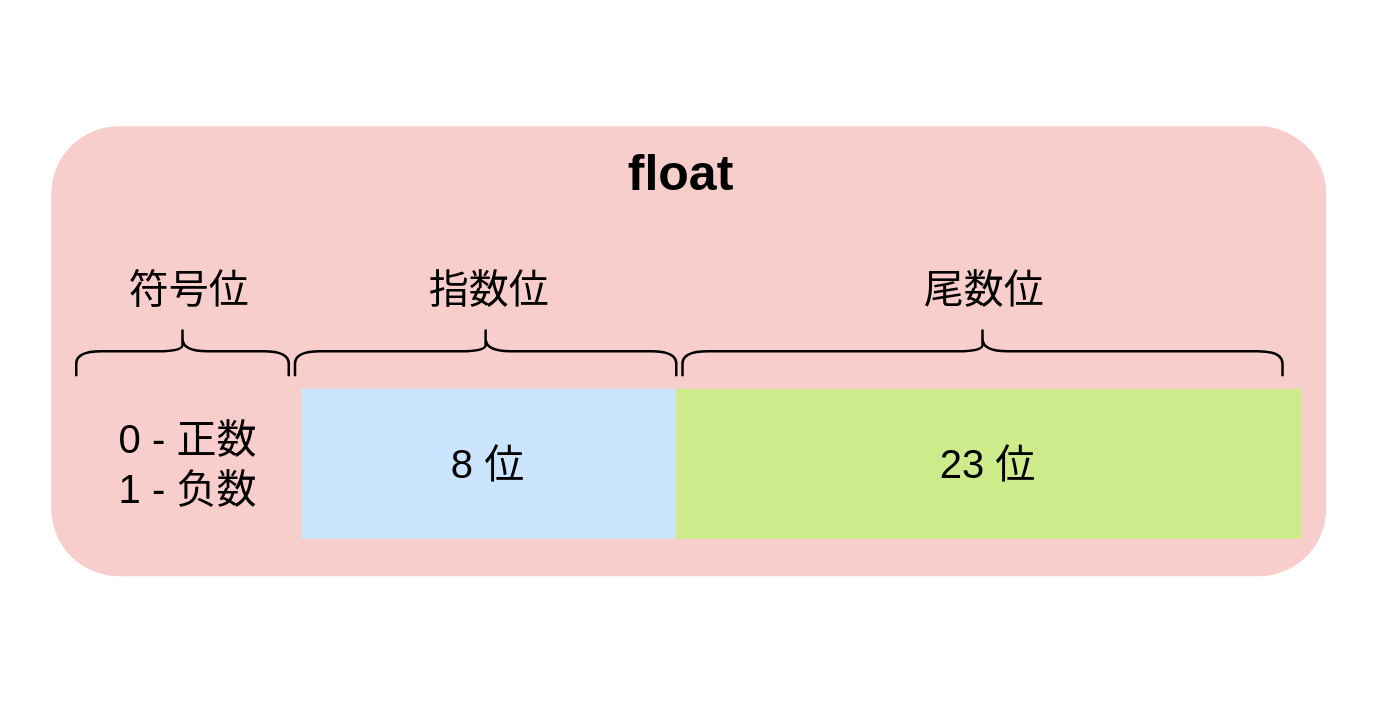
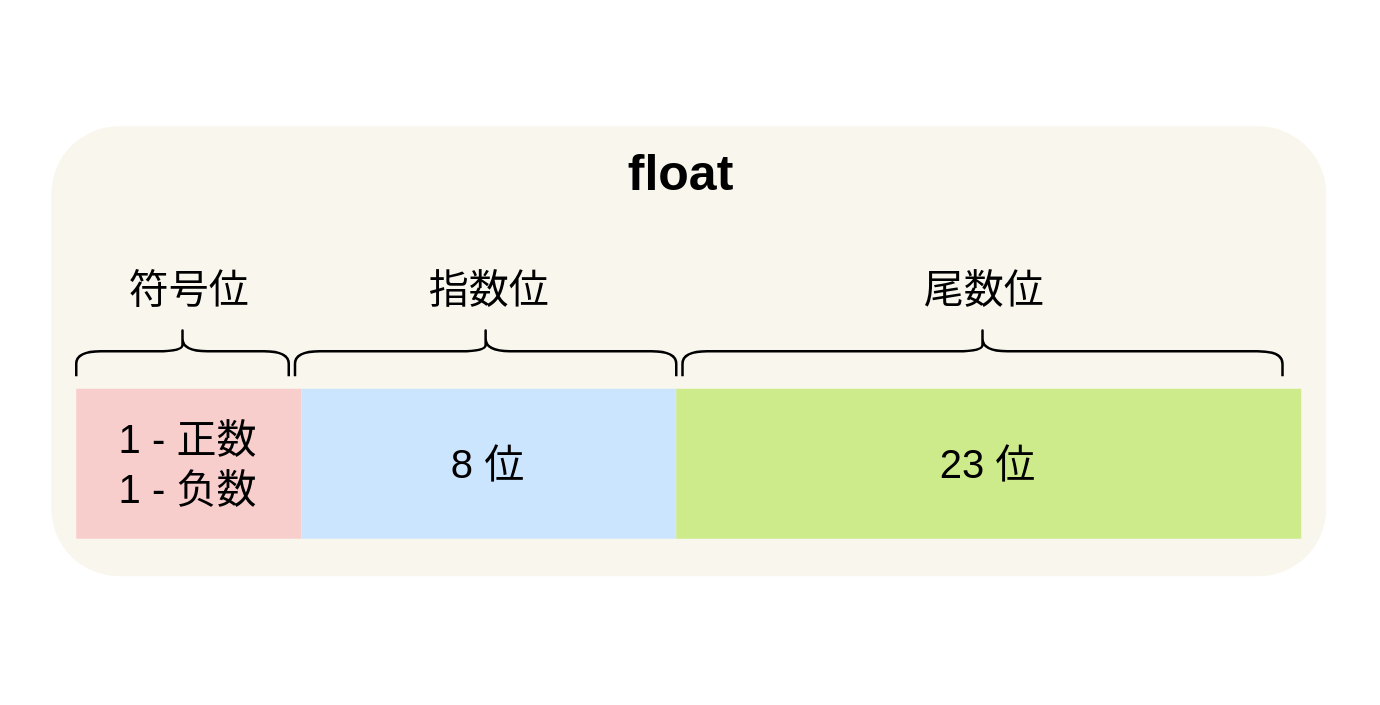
node "float": fillcolor #f8cecc -> #f9f7ed
node "0 - 正数1 - 负数": label "0 - 正数1 - 负数" -> "1 - 正数1 - 负数"
